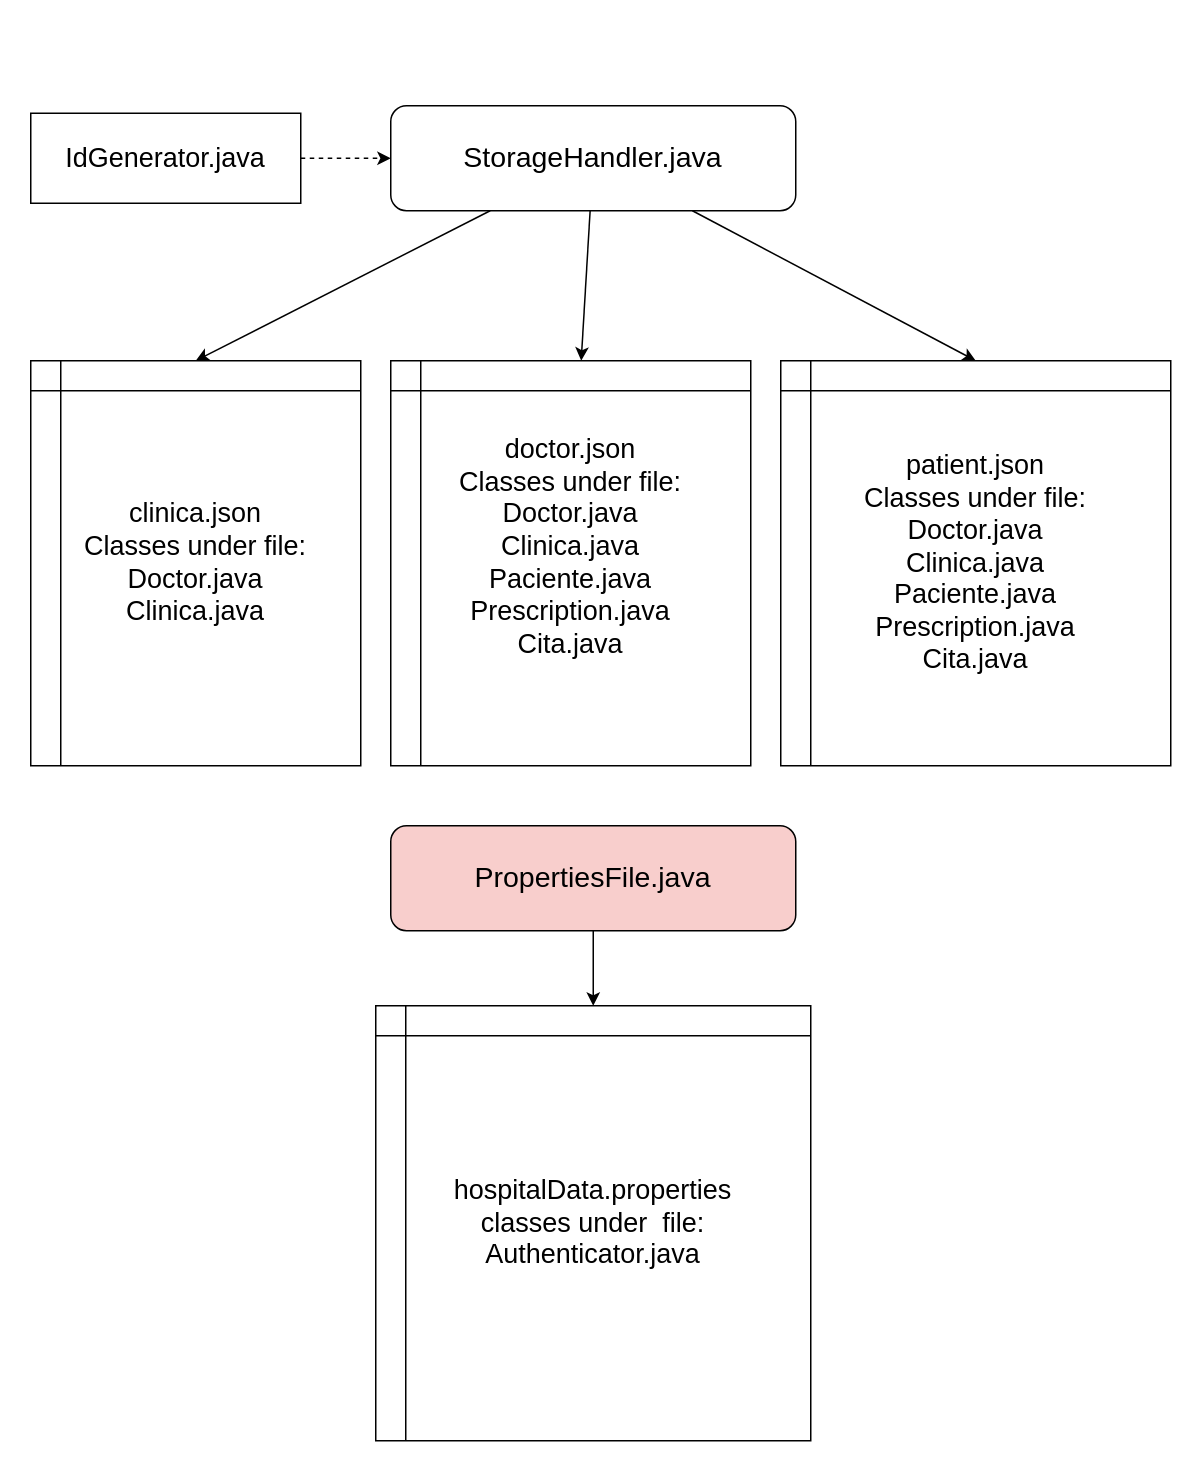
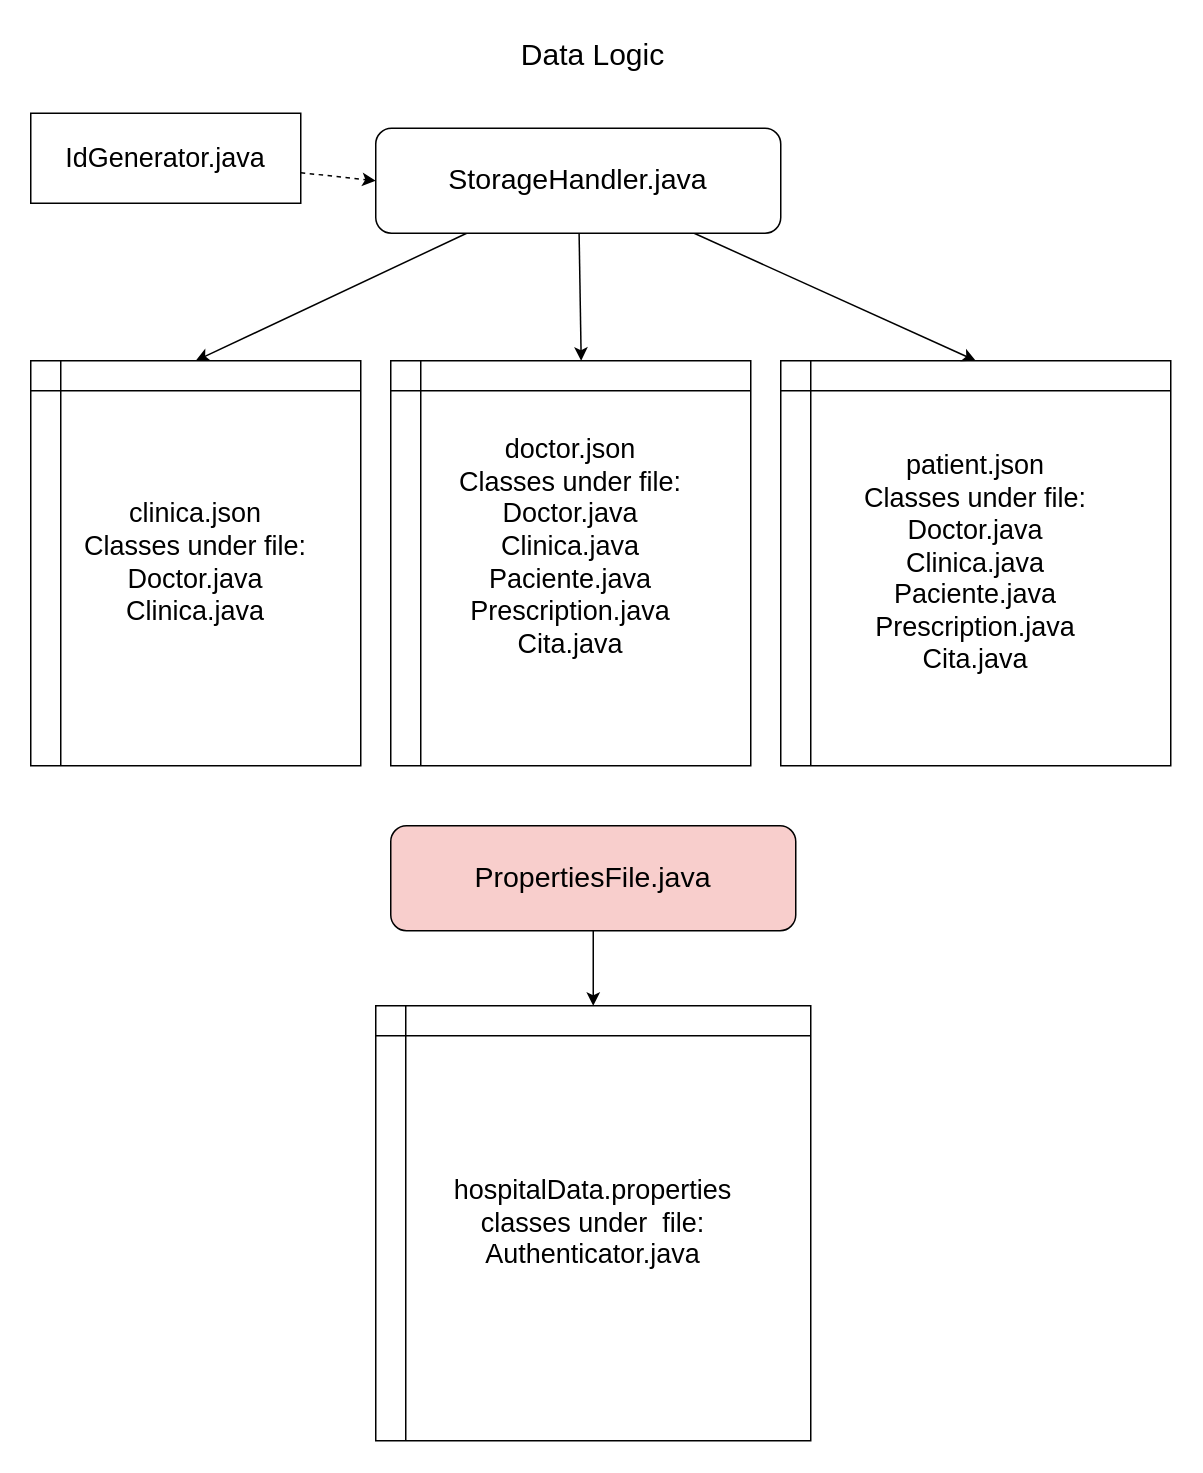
node "Data Logic": added
node "StorageHandler.java": moved (593, 158) -> (578, 181)
